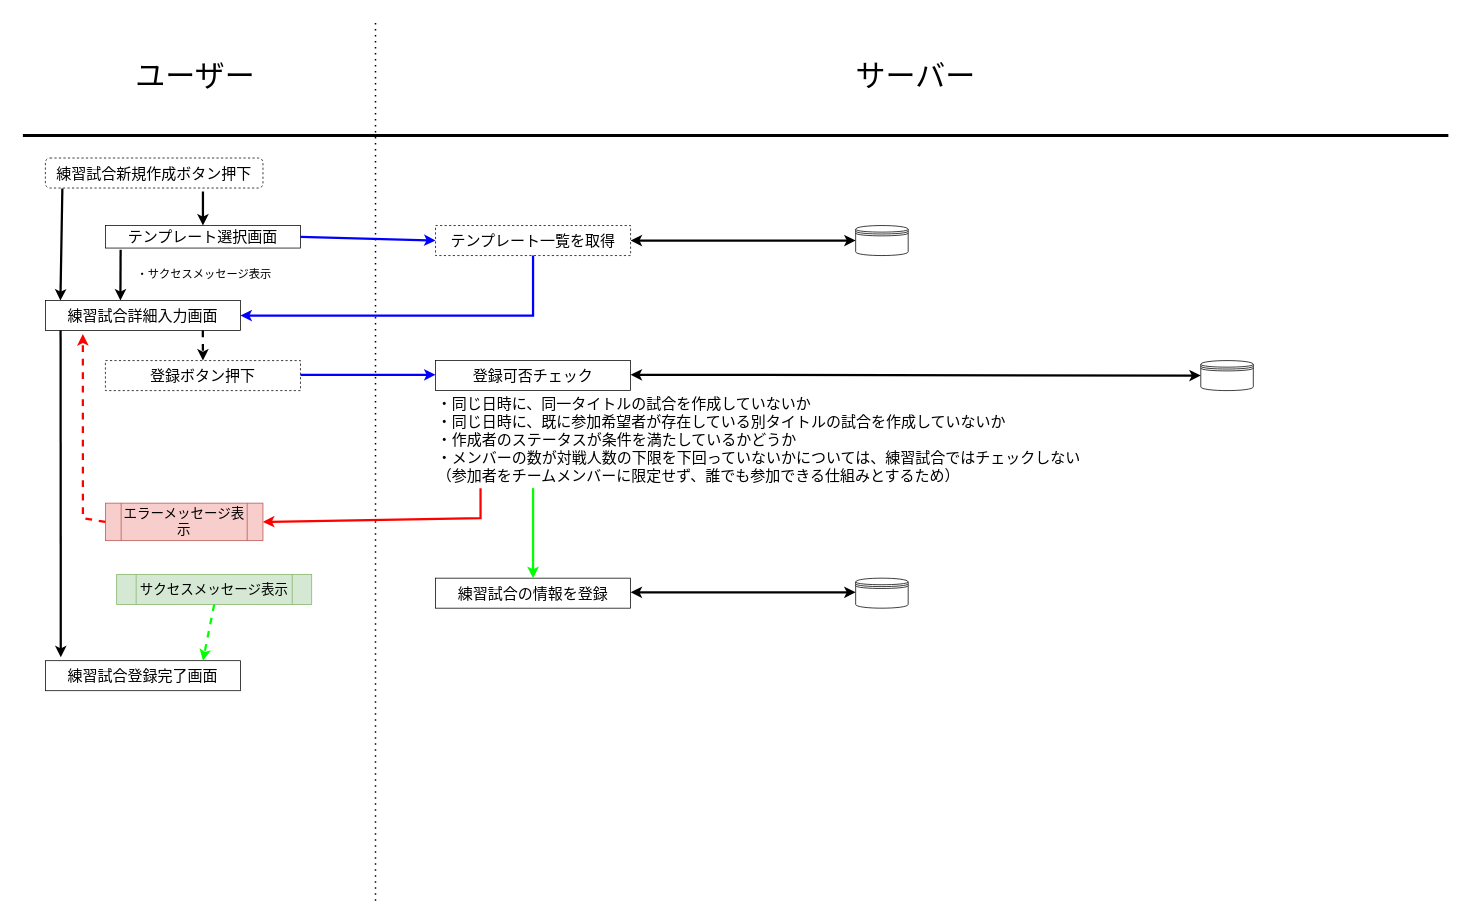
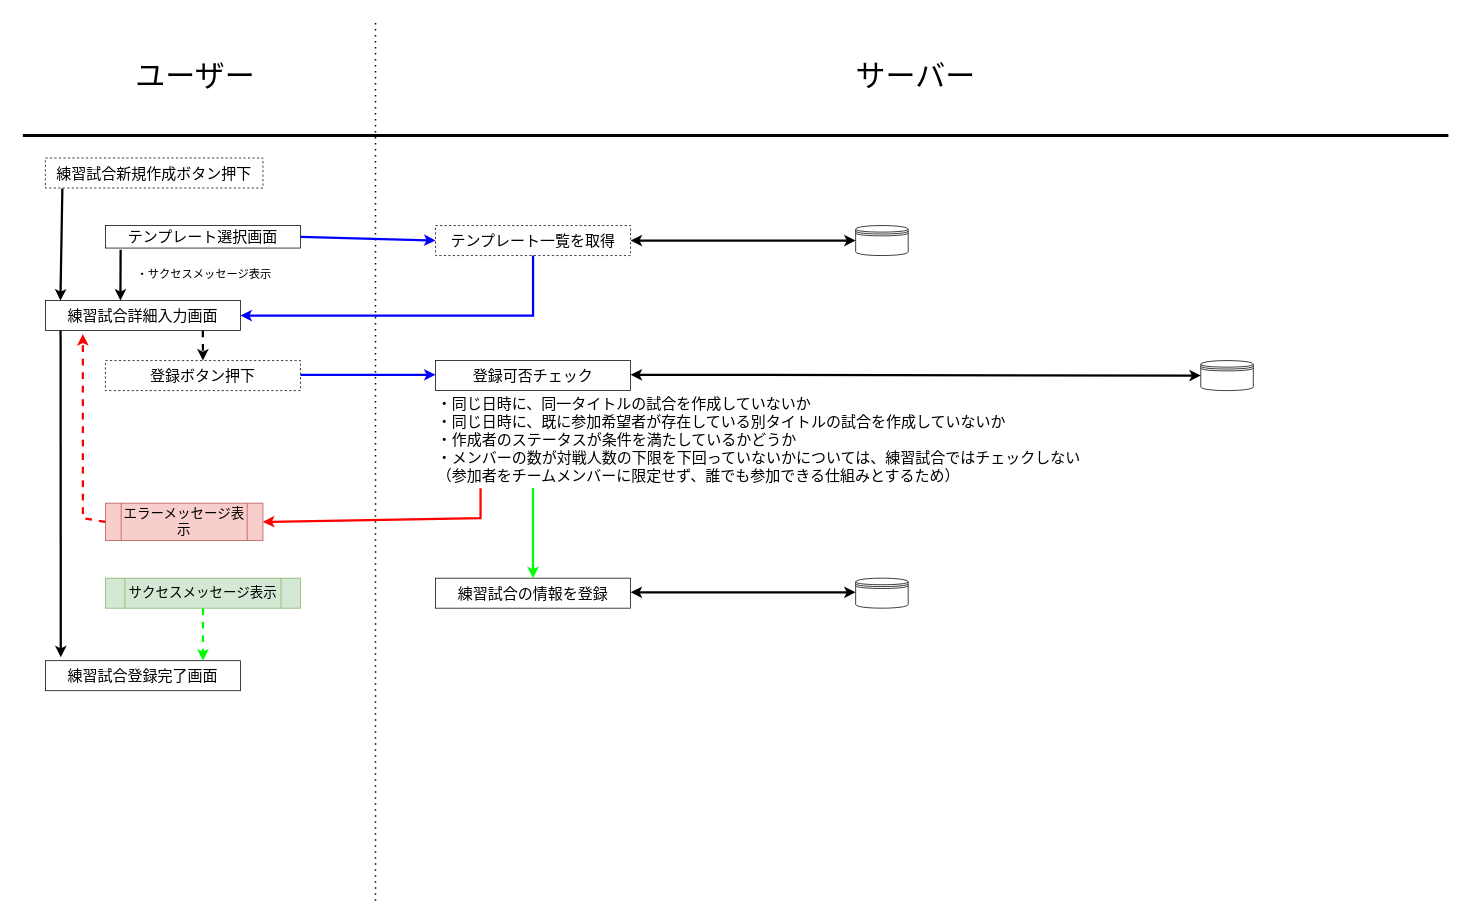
node "練習試合新規作成ボタン押下": shape rounded rectangle -> rectangle
edge "練習試合新規作成ボタン押下" -> "テンプレート選択画面": removed
node "サクセスメッセージ表示": moved (214, 589) -> (203, 593)
